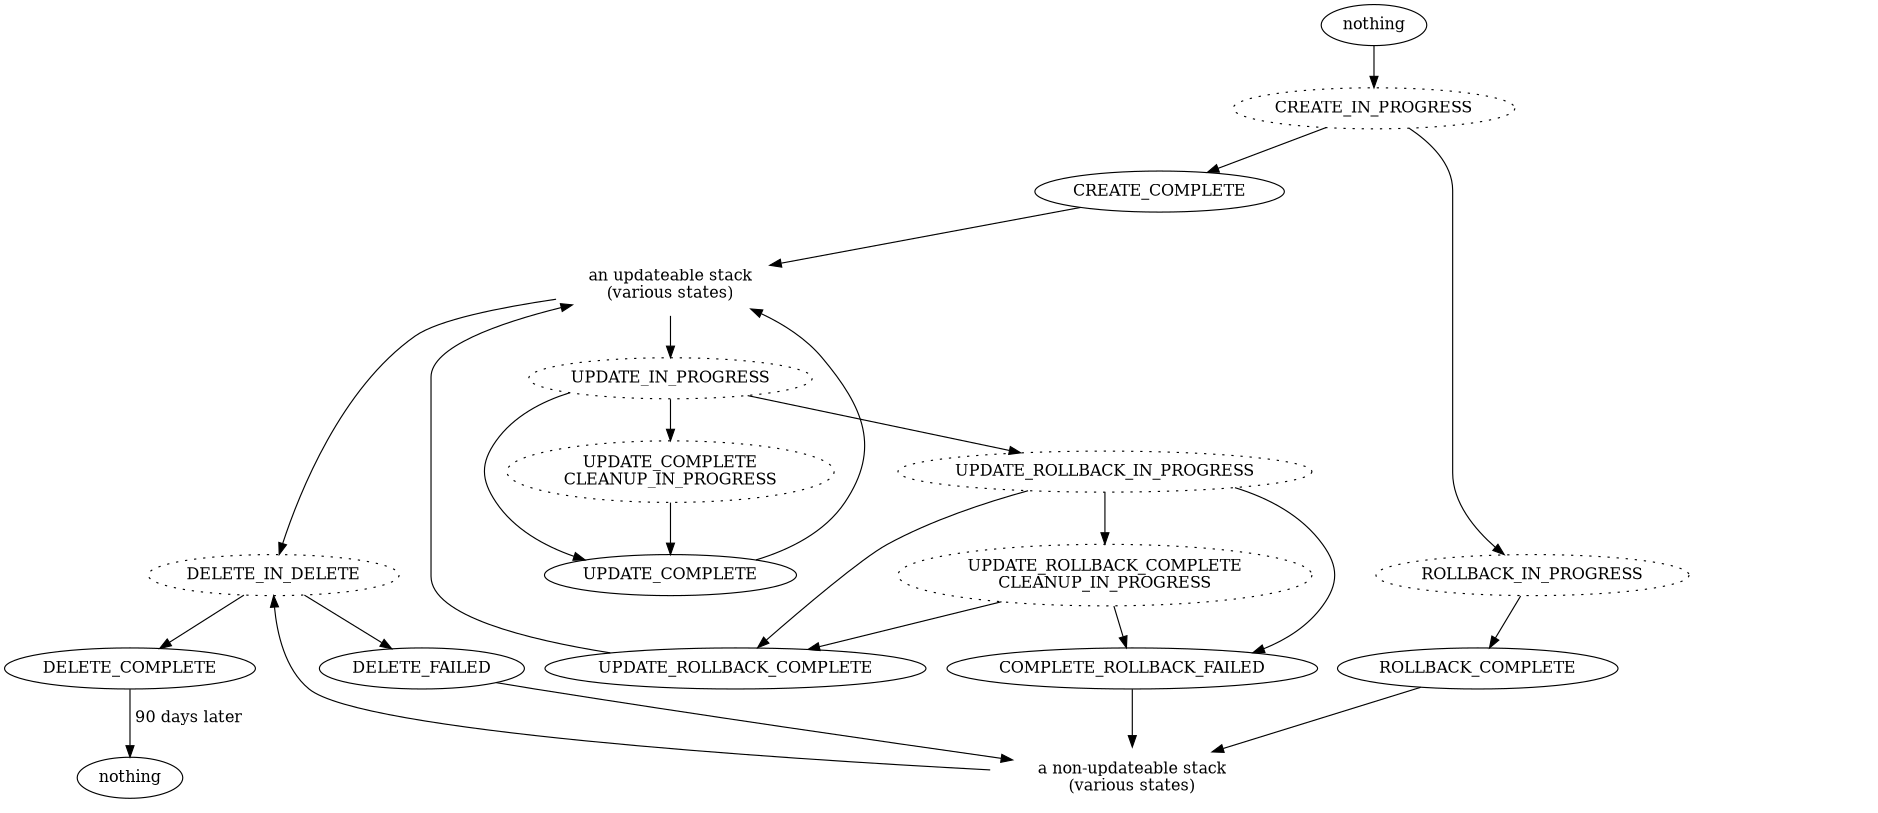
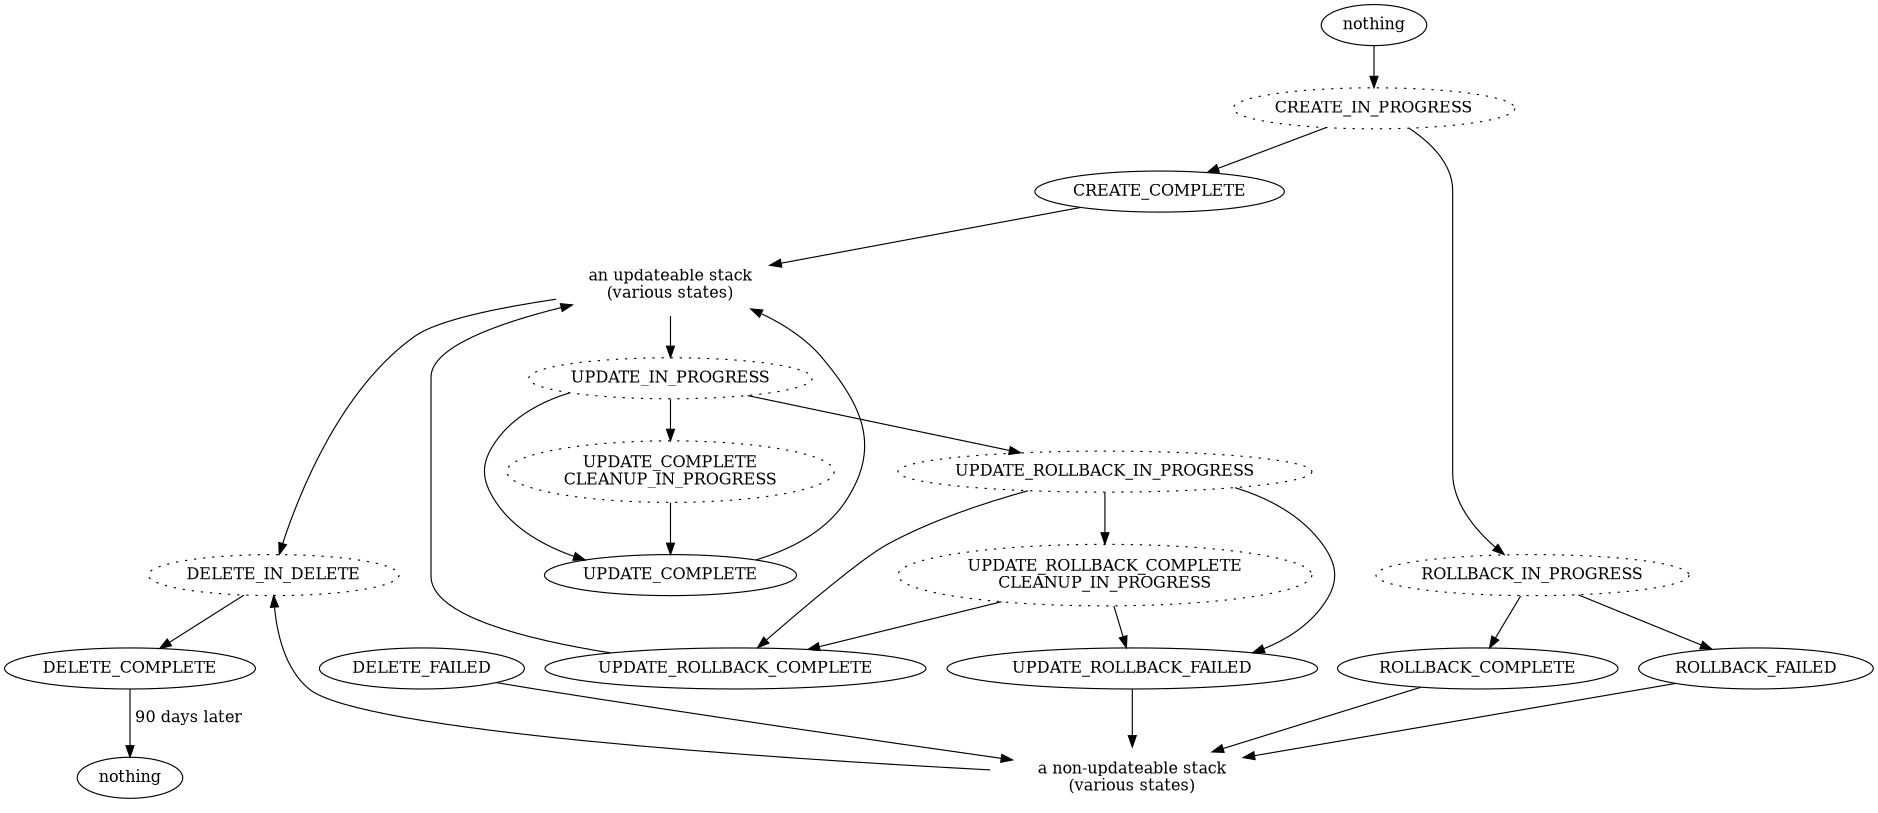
edge "DELETE_IN_DELETE" -> "DELETE_FAILED": removed
node "COMPLETE_ROLLBACK_FAILED": label "COMPLETE_ROLLBACK_FAILED" -> "UPDATE_ROLLBACK_FAILED"
node "ROLLBACK_FAILED": added
